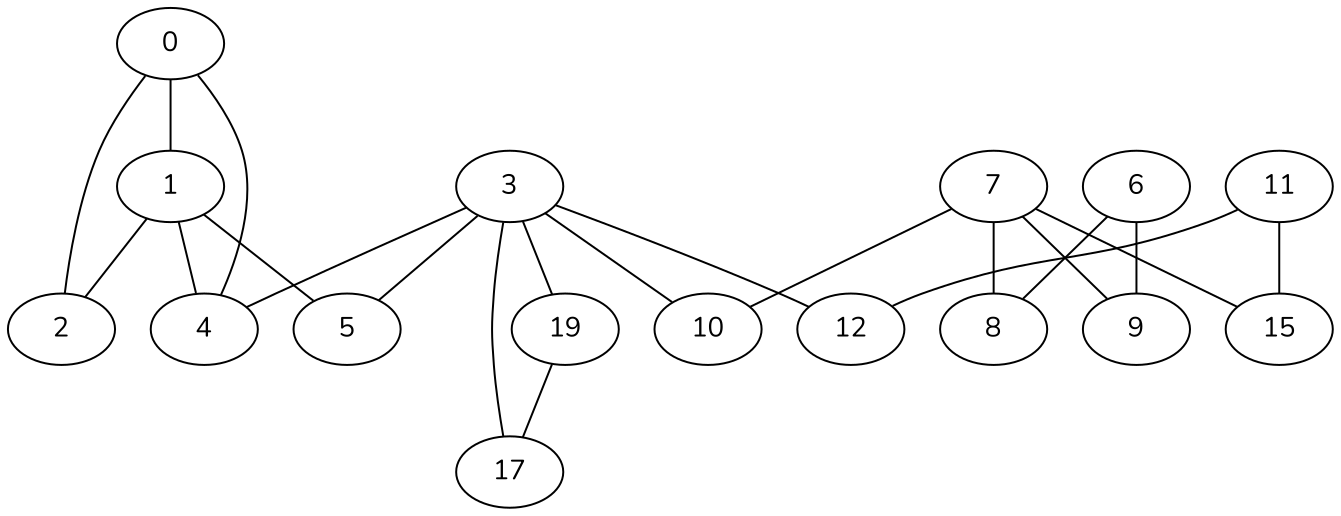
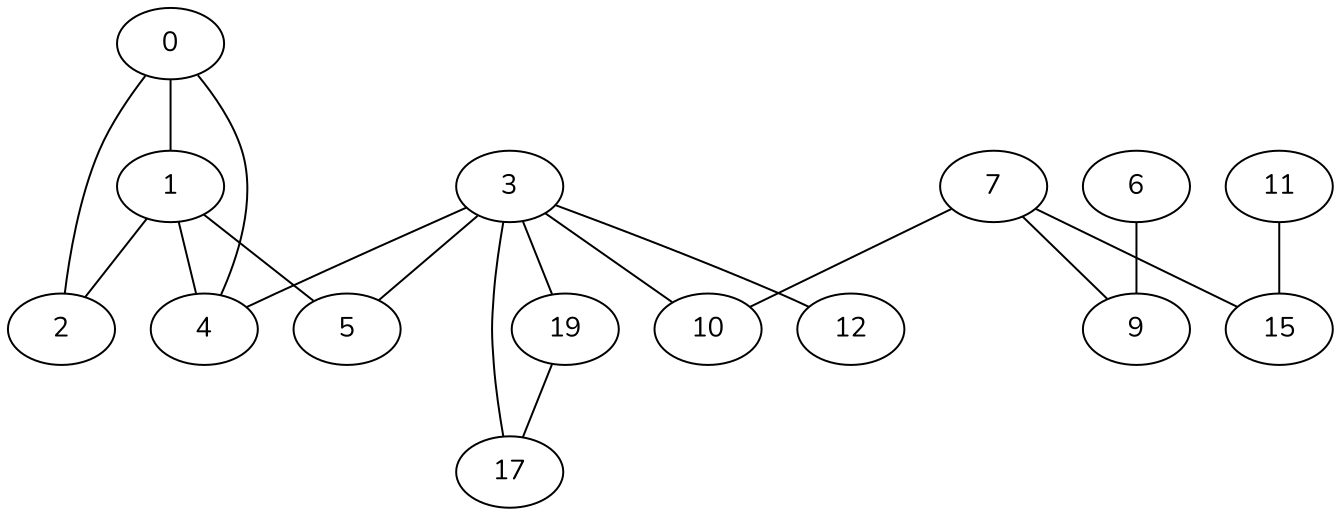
edge "11" -- "12": removed
node "8": removed
